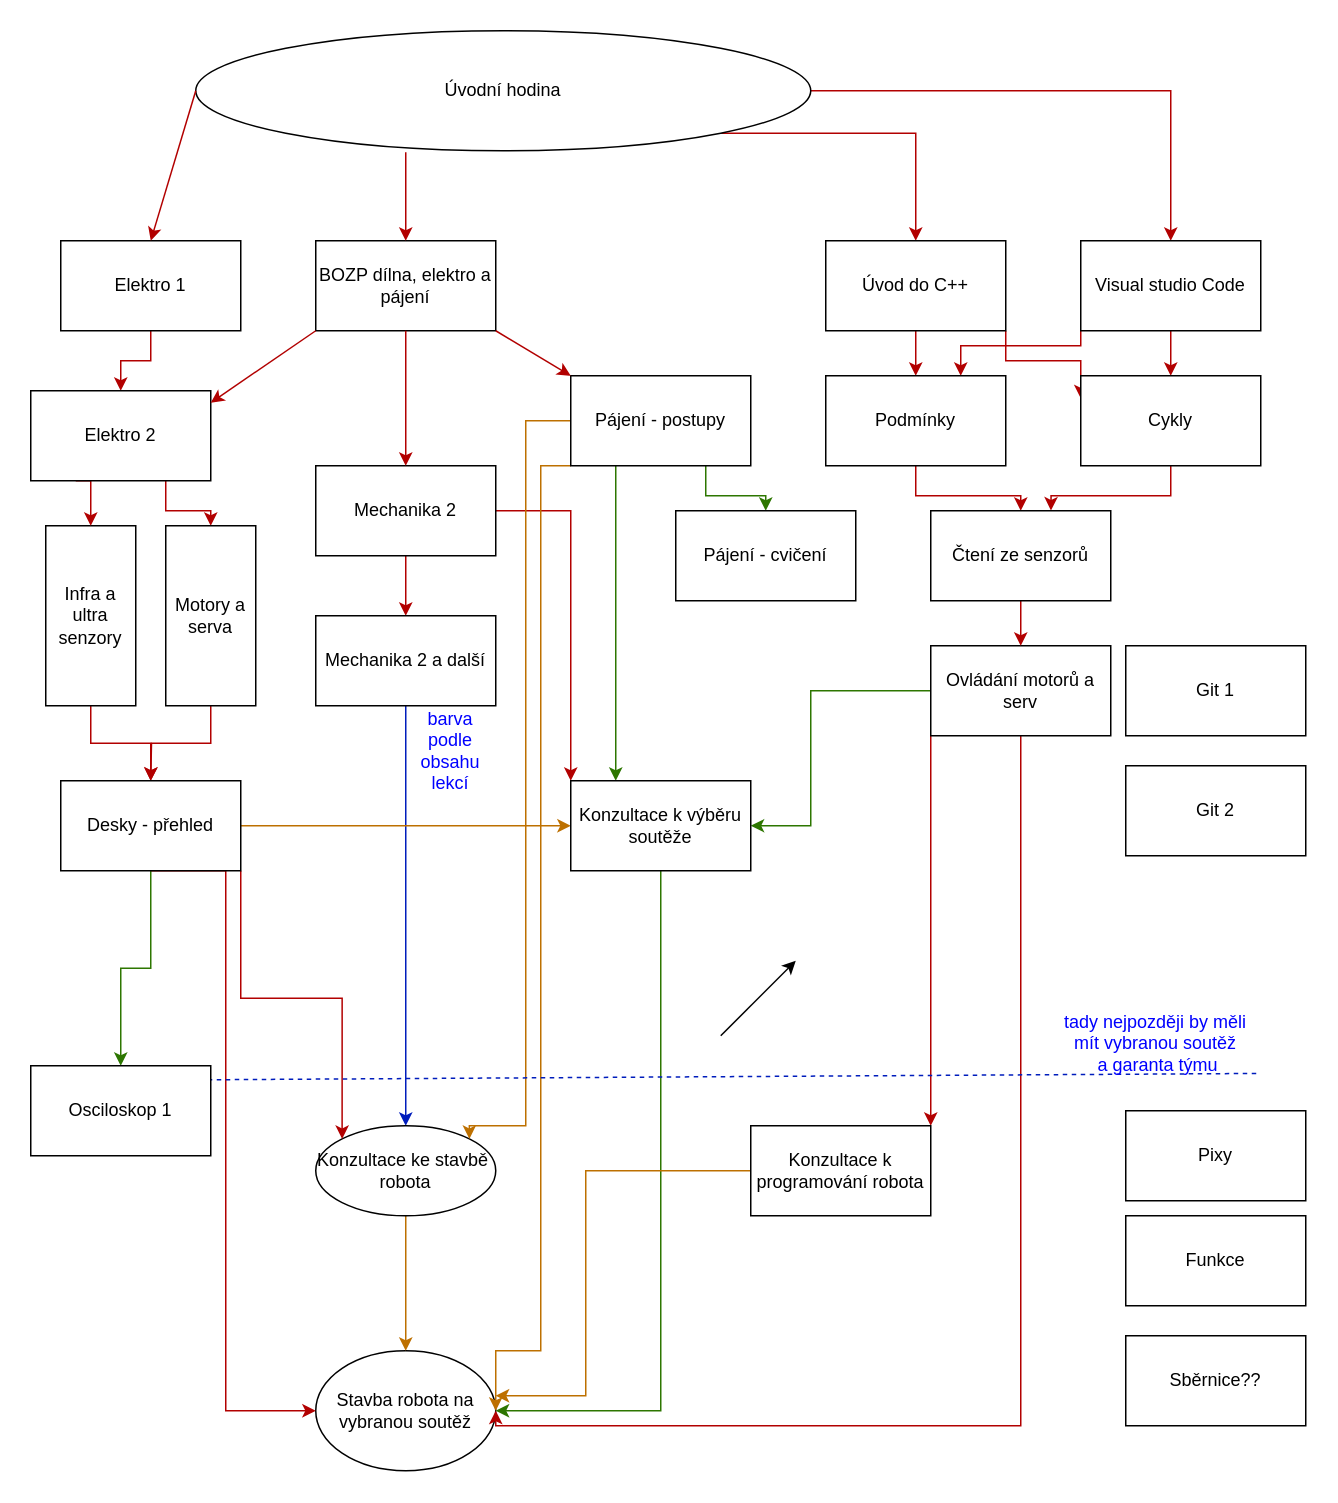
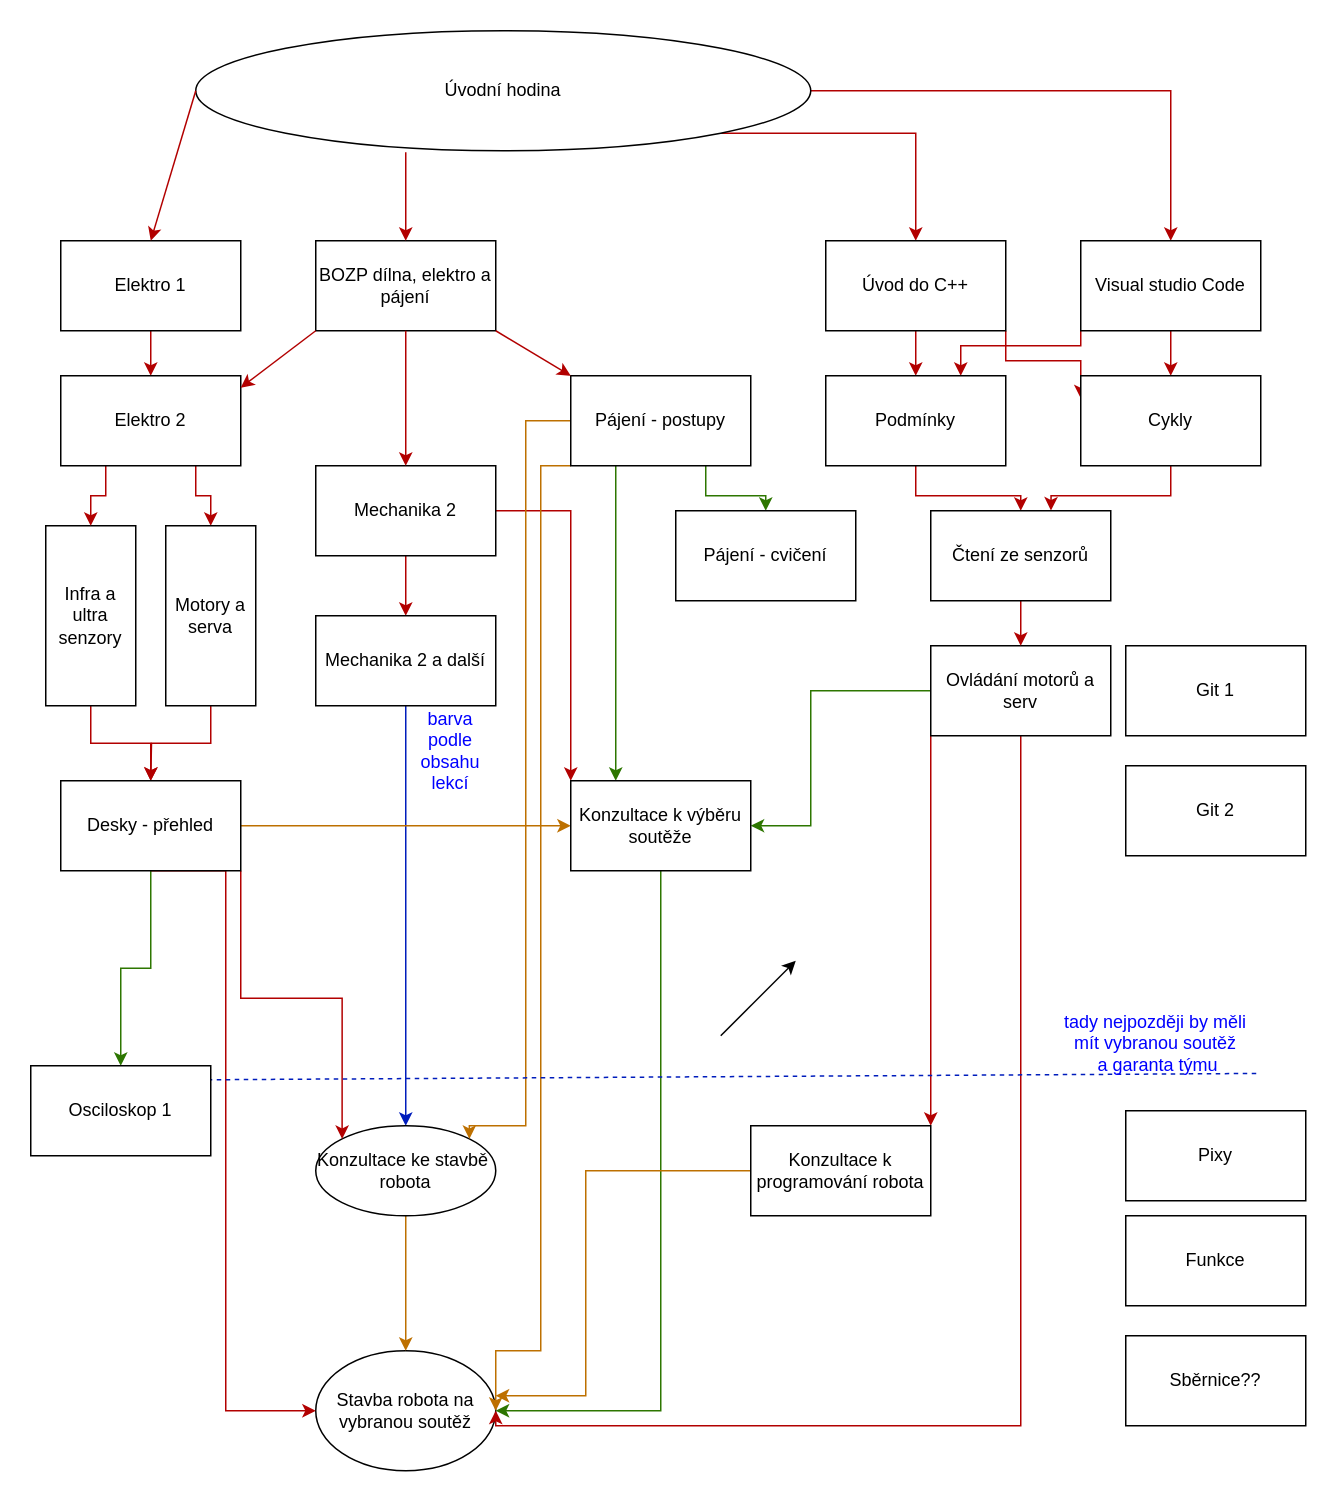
node "Elektro 2": moved (121, 436) -> (151, 421)
